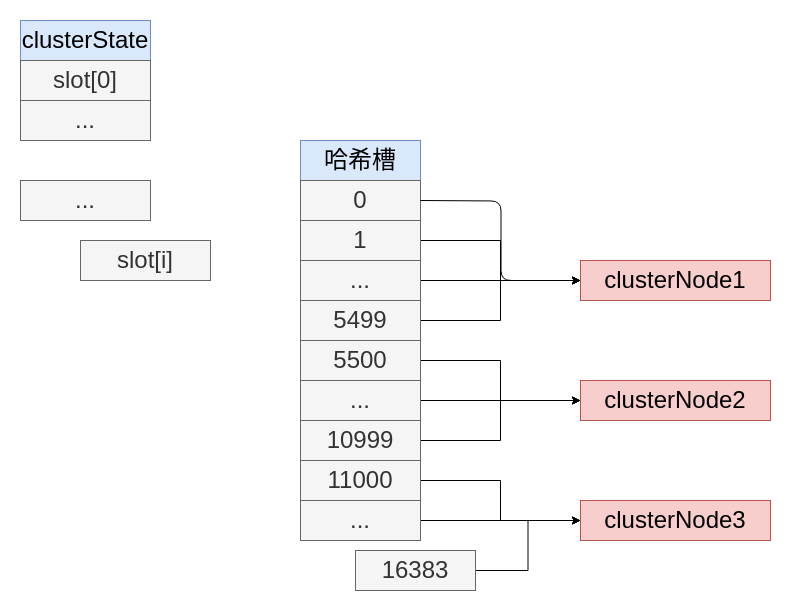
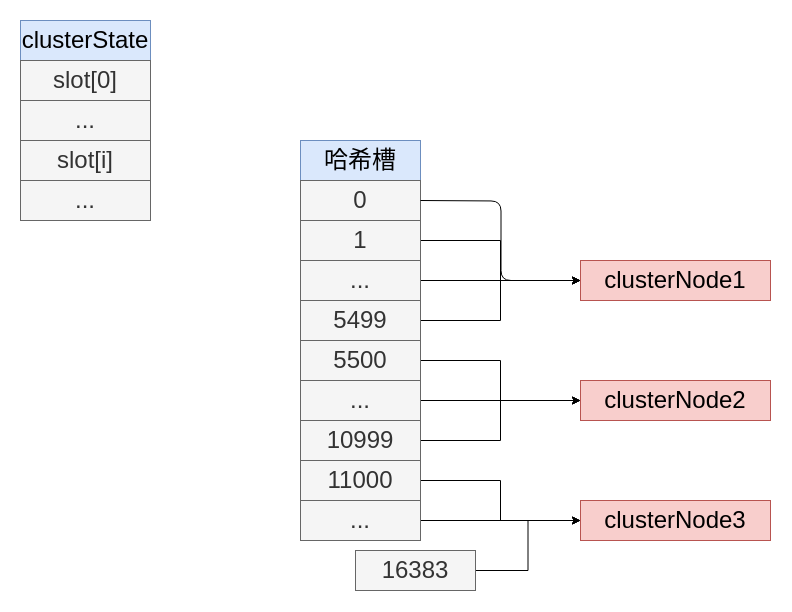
node "slot[i]": moved (146, 261) -> (86, 161)
